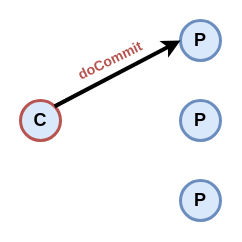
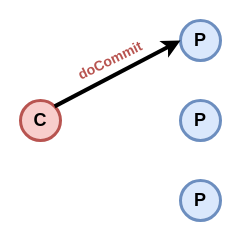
node "C": fillcolor #dae8fc -> #f8cecc
